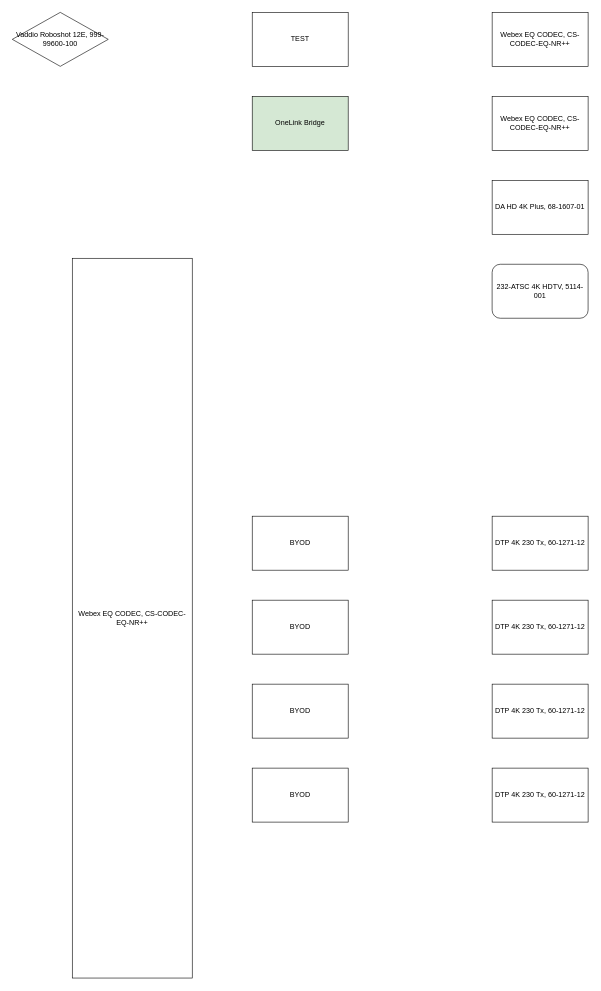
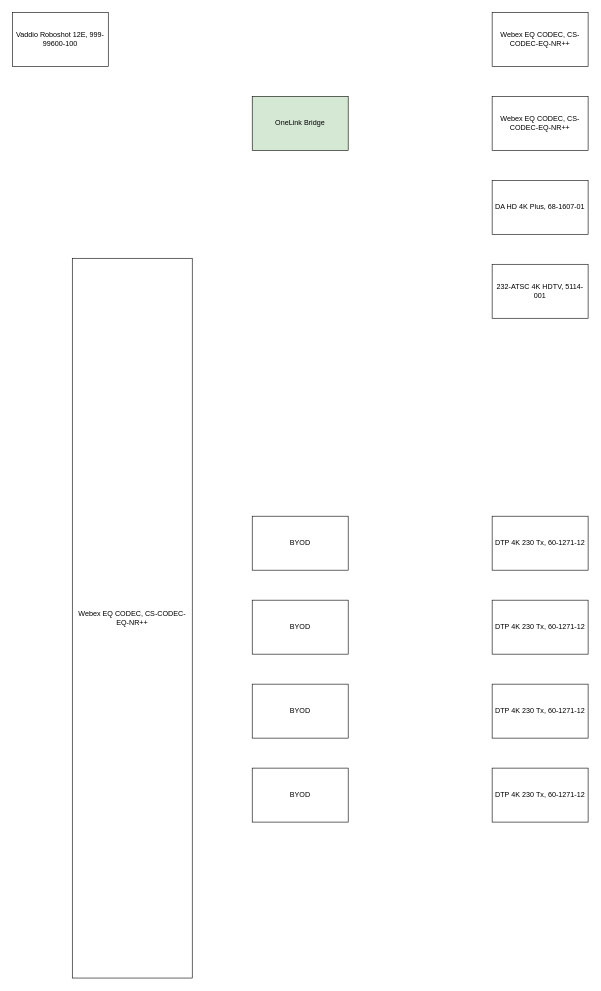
node "Vaddio Roboshot 12E, 999-99600-100": shape diamond -> rectangle
node "TEST": removed
node "232-ATSC 4K HDTV, 5114-001": shape rounded rectangle -> rectangle
